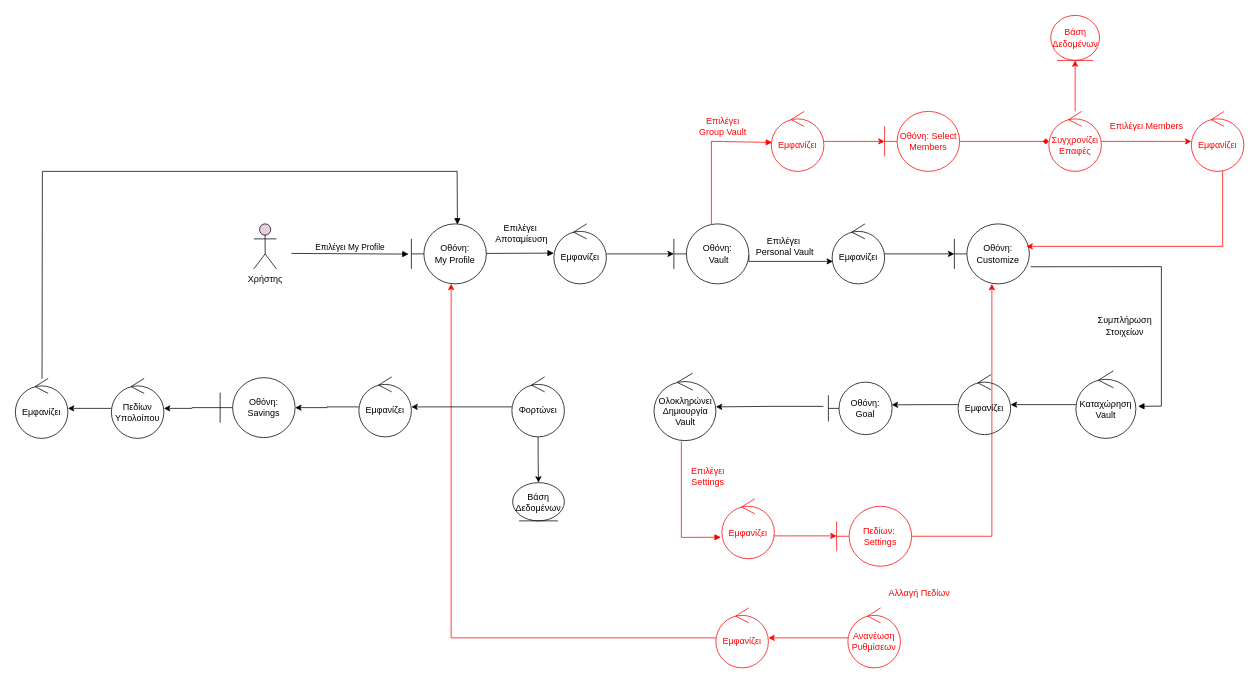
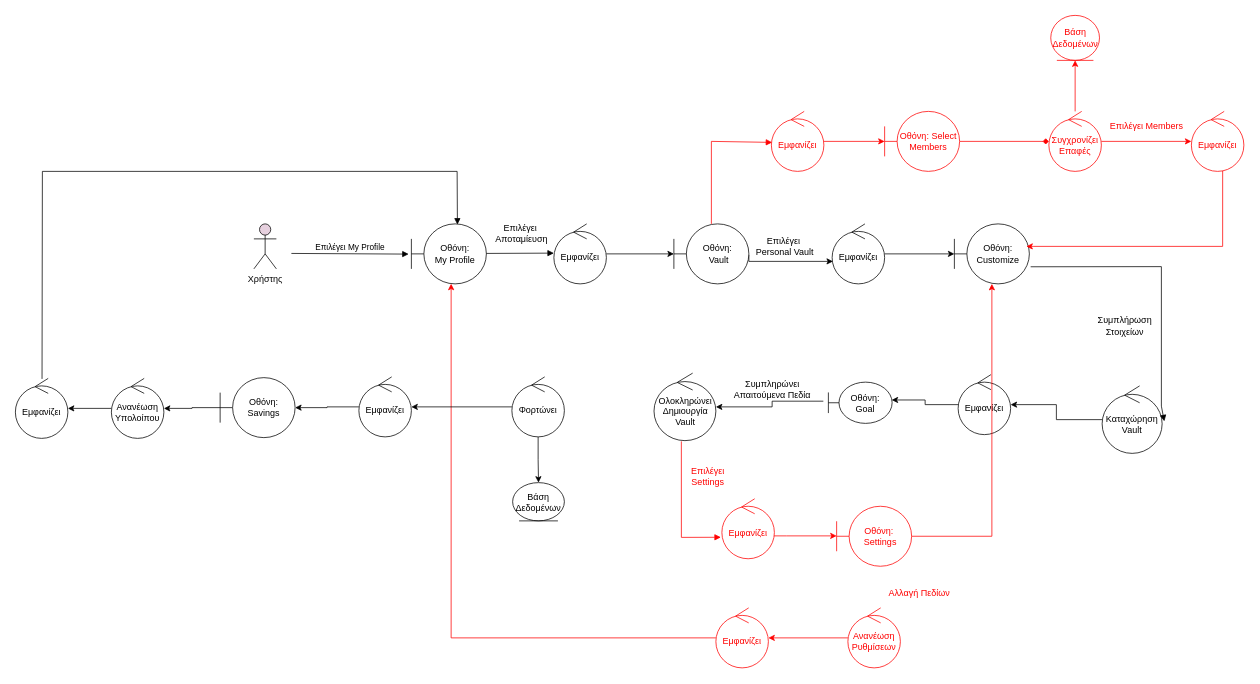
node "Επιλέγει Group Vault": removed
node "Συμπληρώνει Απαιτούμενα Πεδία": added
node "Καταχώρηση Vault": moved (1106, 405) -> (1132, 420)
node "Οθόνη: Goal": size 64x53 -> 64x41
node "Πεδίων Υπολοίπου": label "Πεδίων Υπολοίπου" -> "Ανανέωση Υπολοίπου"
node "Πεδίων: Settings": label "Πεδίων: Settings" -> "Οθόνη: Settings"
